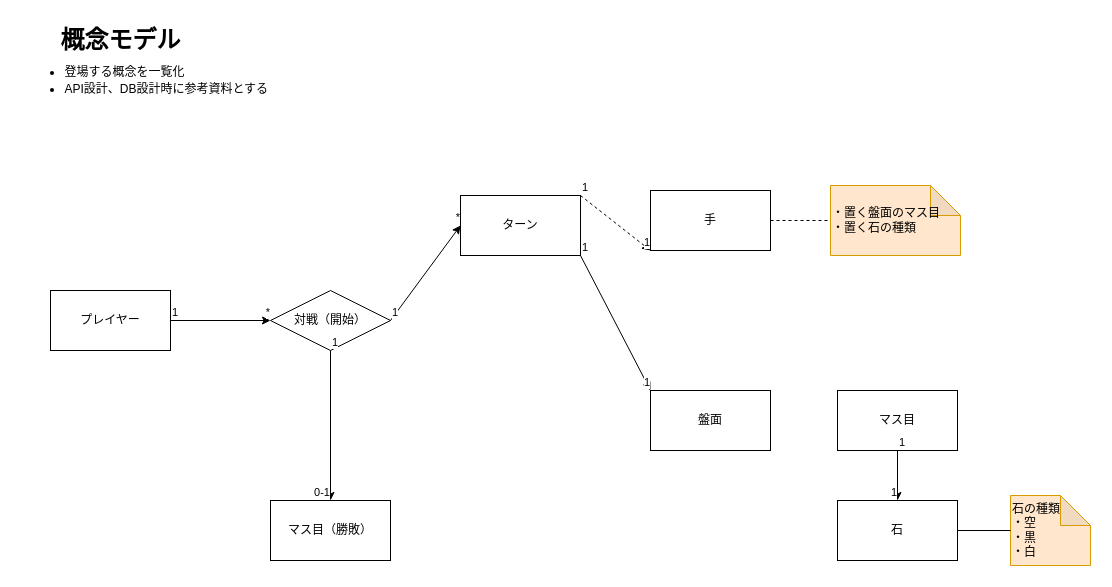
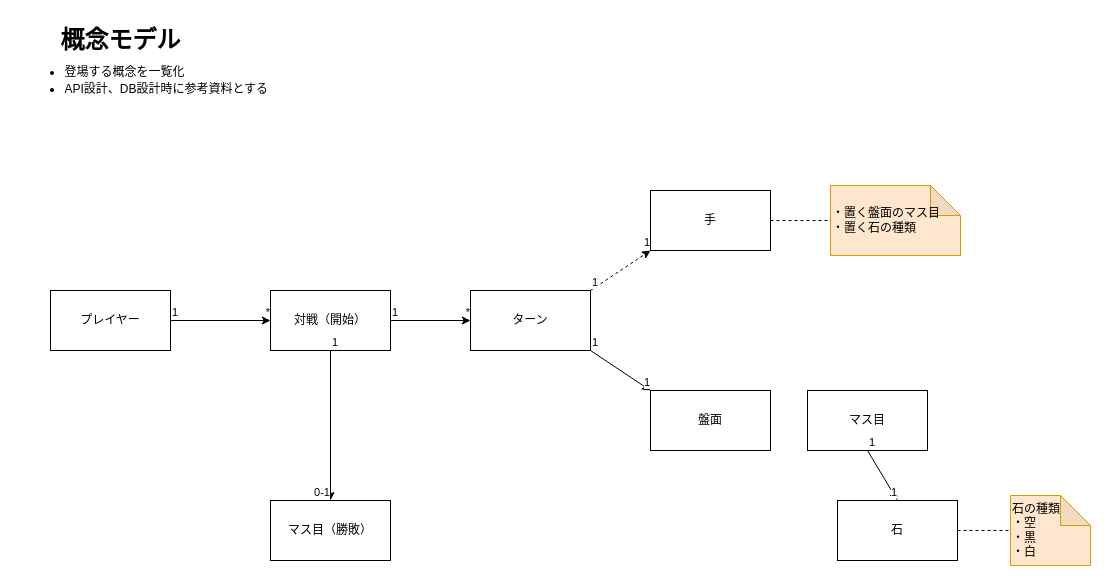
node "ターン": moved (521, 226) -> (531, 321)
node "対戦（開始）": shape diamond -> rectangle
node "マス目": moved (898, 421) -> (868, 421)
edge "石" -- "石の種類 ・空 ・黒 ・白": style solid -> dashed
